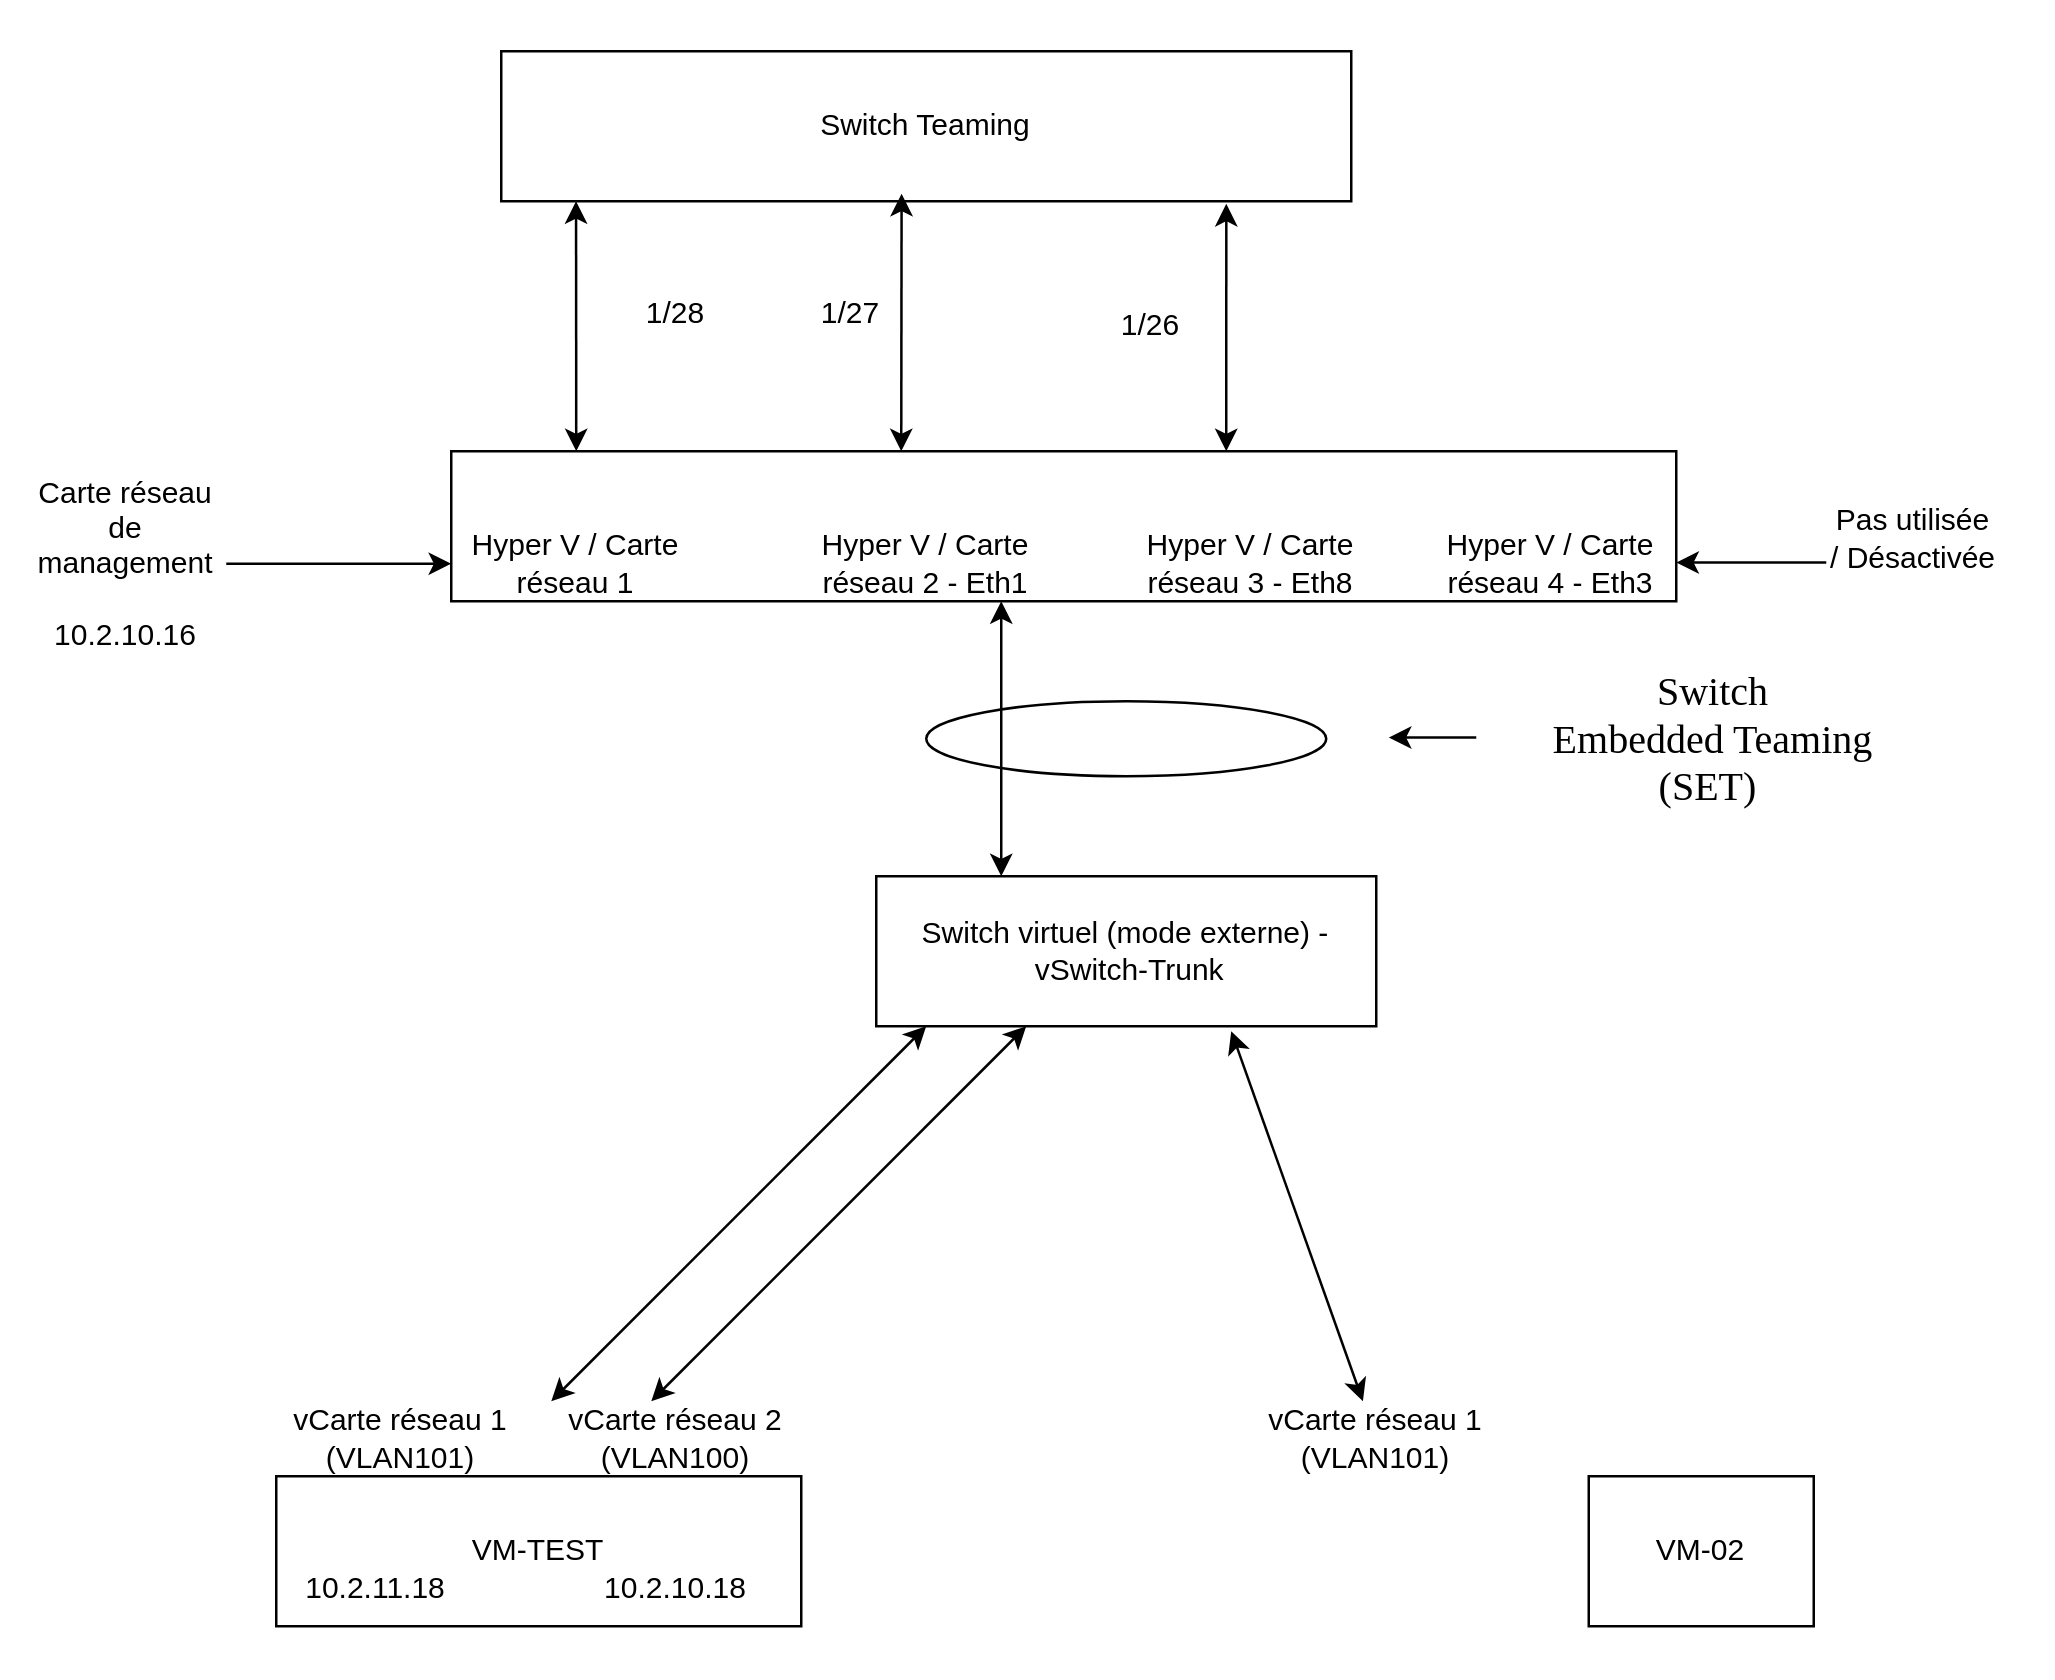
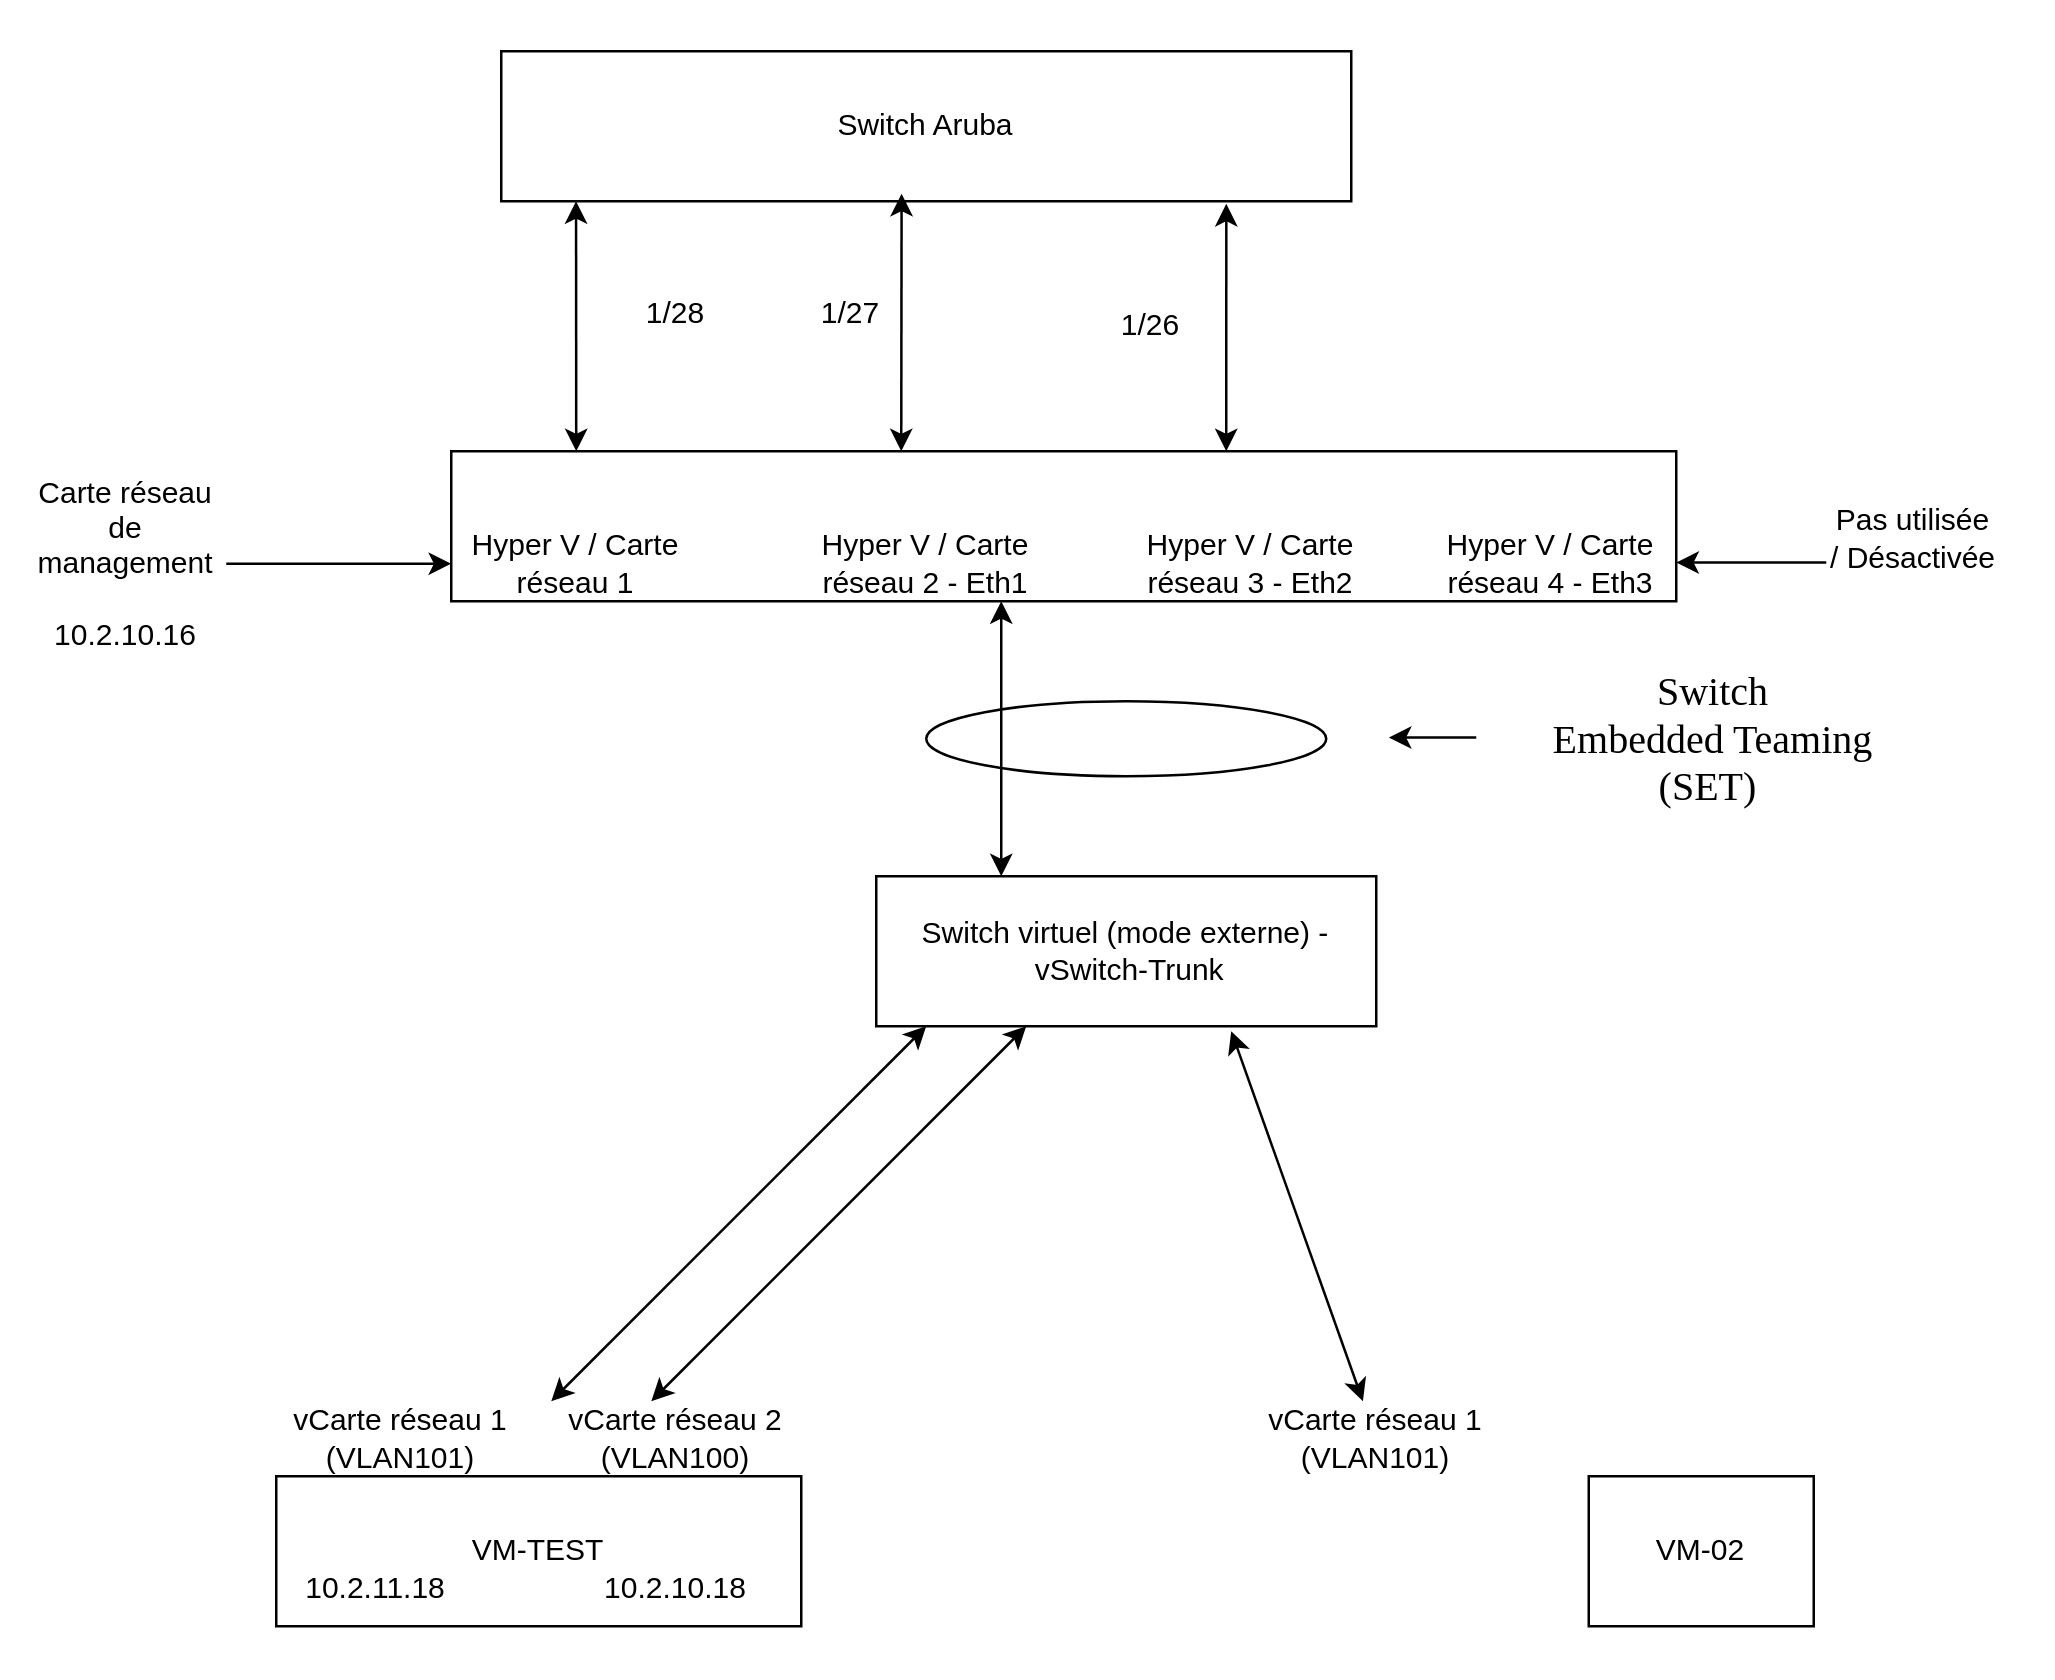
node "Switch Teaming": label "Switch Teaming" -> "Switch Aruba"
node "Hyper V / Carte réseau 3 - Eth8": label "Hyper V / Carte réseau 3 - Eth8" -> "Hyper V / Carte réseau 3 - Eth2"
